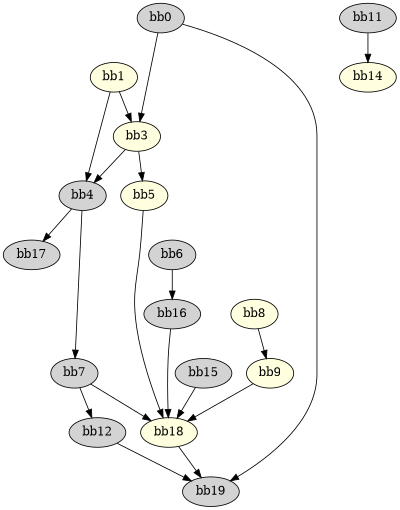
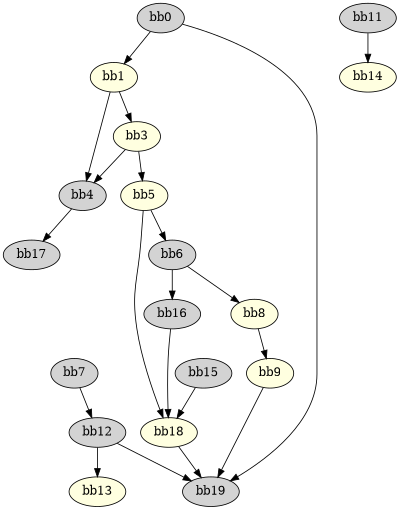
edge "bb0" -> "bb3": now "bb0" -> "bb1"
edge "bb5" -> "bb6": added
edge "bb4" -> "bb7": removed
edge "bb6" -> "bb8": added
edge "bb7" -> "bb18": removed
edge "bb9" -> "bb18": now "bb9" -> "bb19"
node "bb13": added
